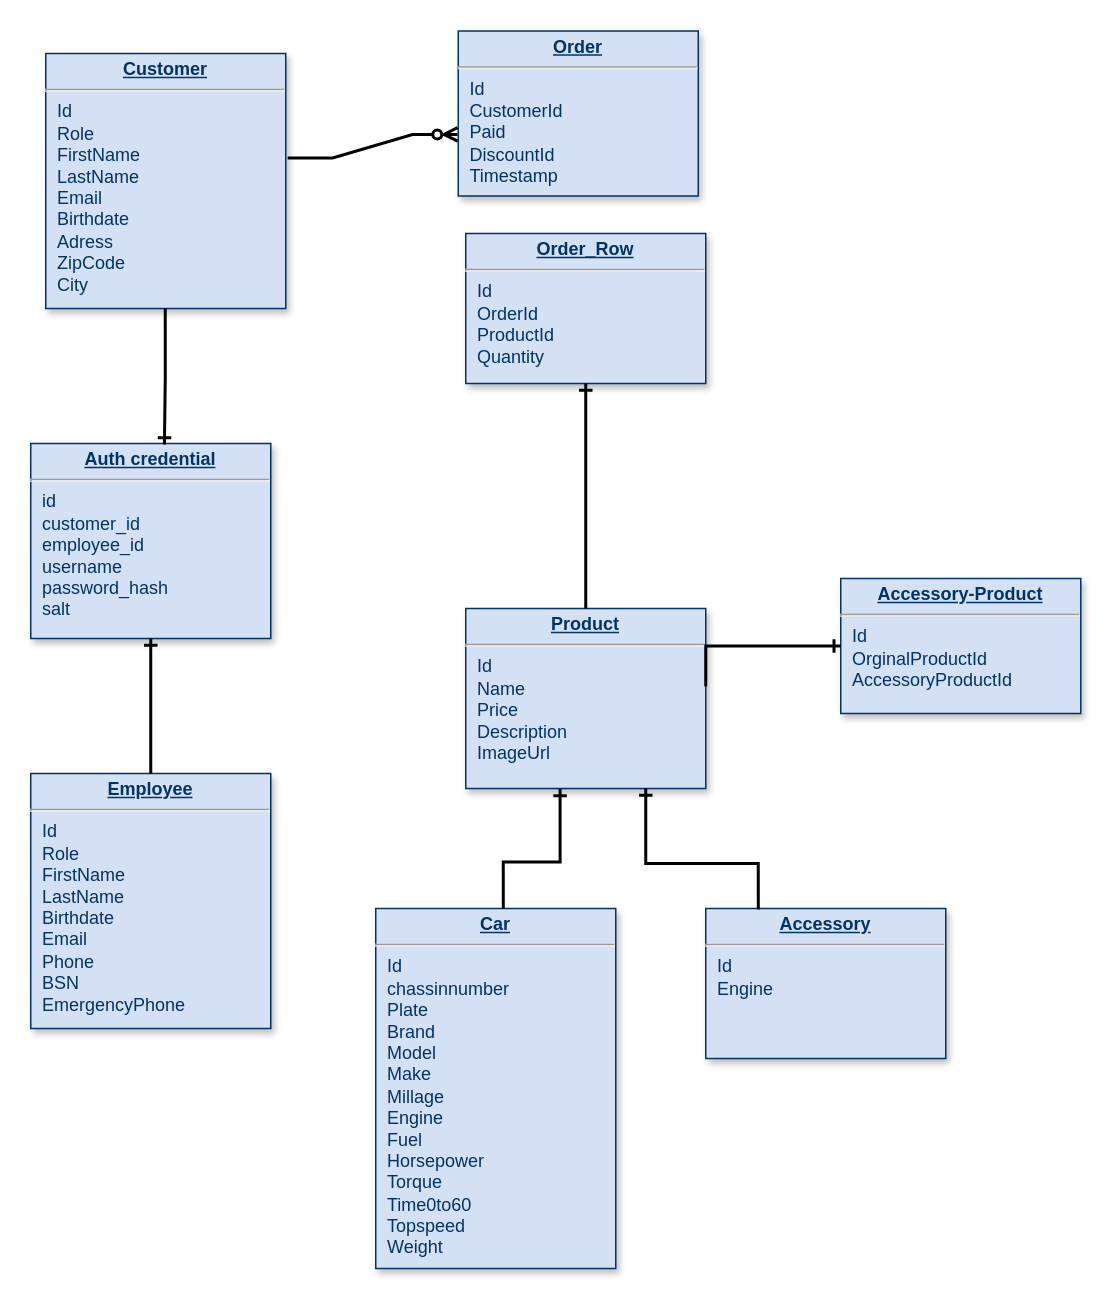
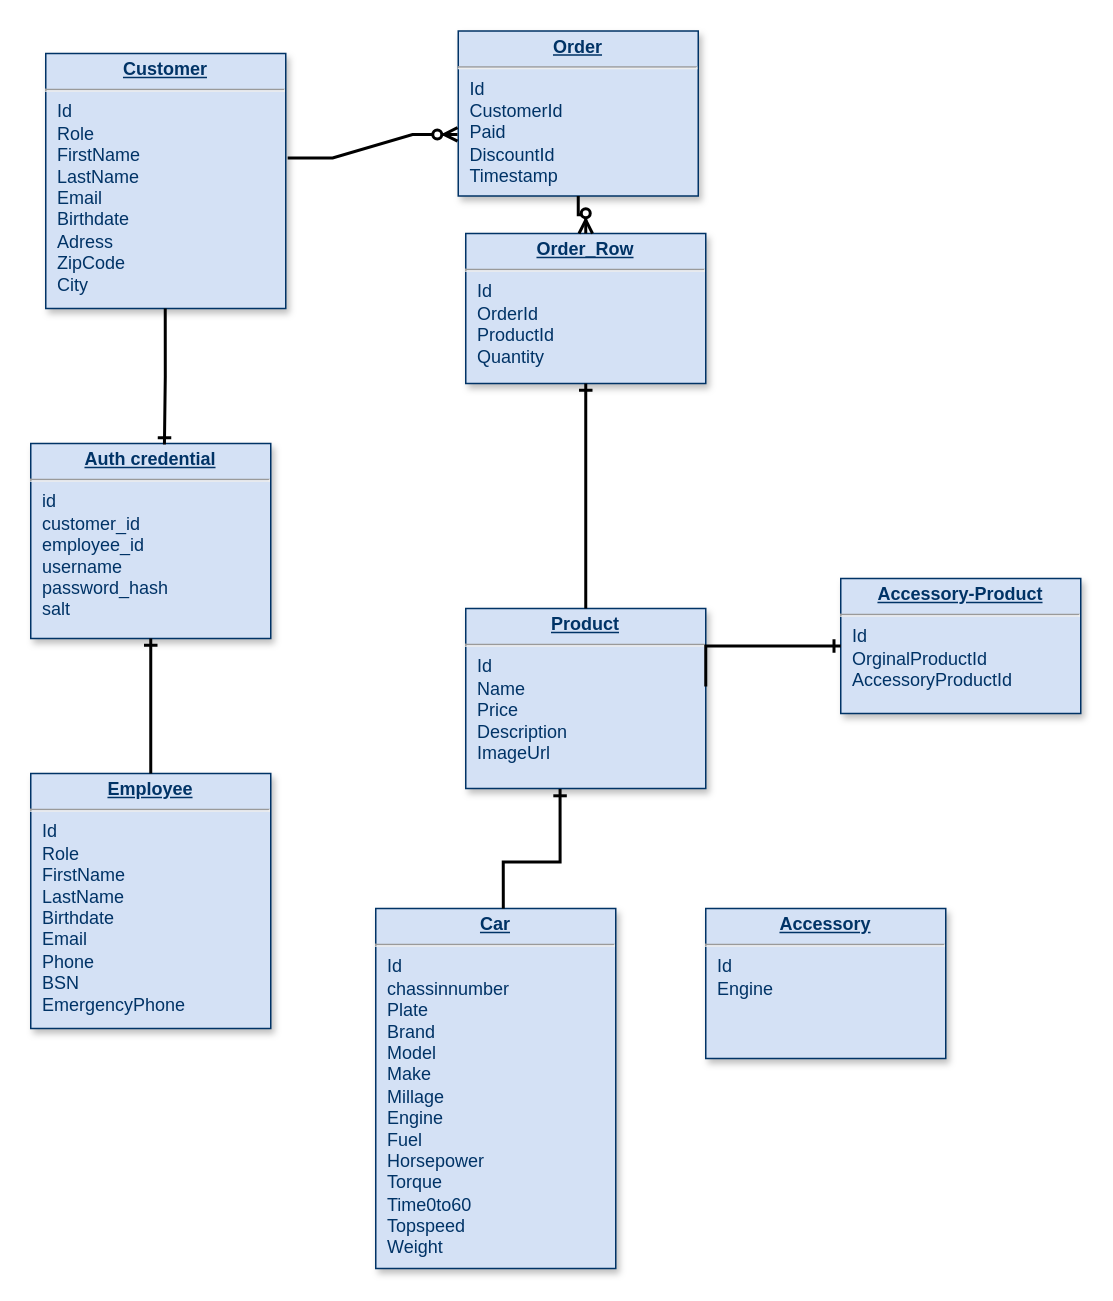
edge "Order Id CustomerId Paid DiscountId Timestamp" -> "Order_Row Id OrderId ProductId Quantity": added
edge "Accessory Id Engine" -> "Product Id Name Price Description ImageUrl": removed
